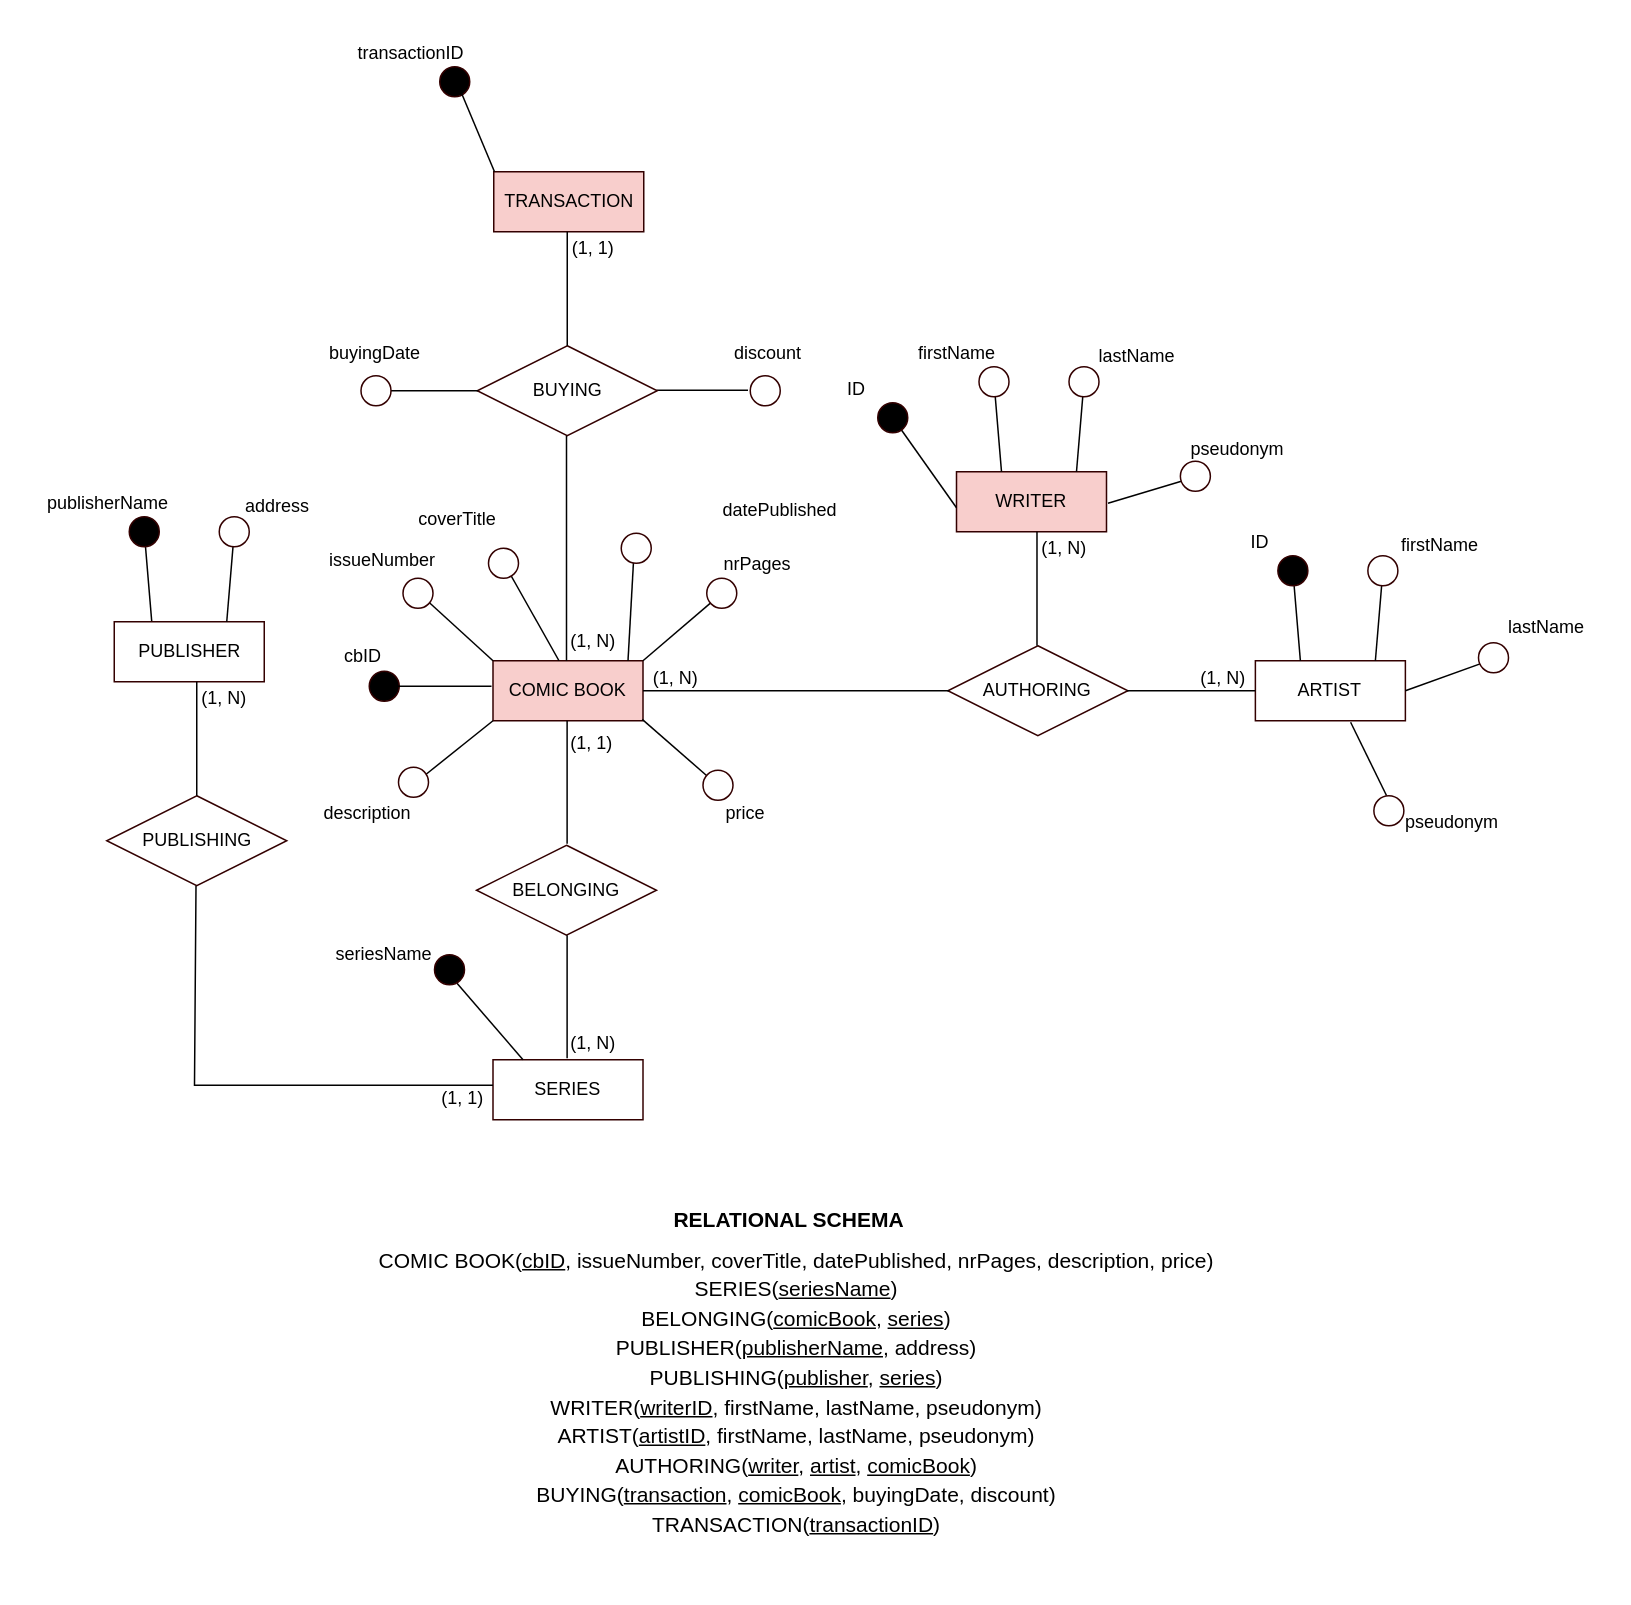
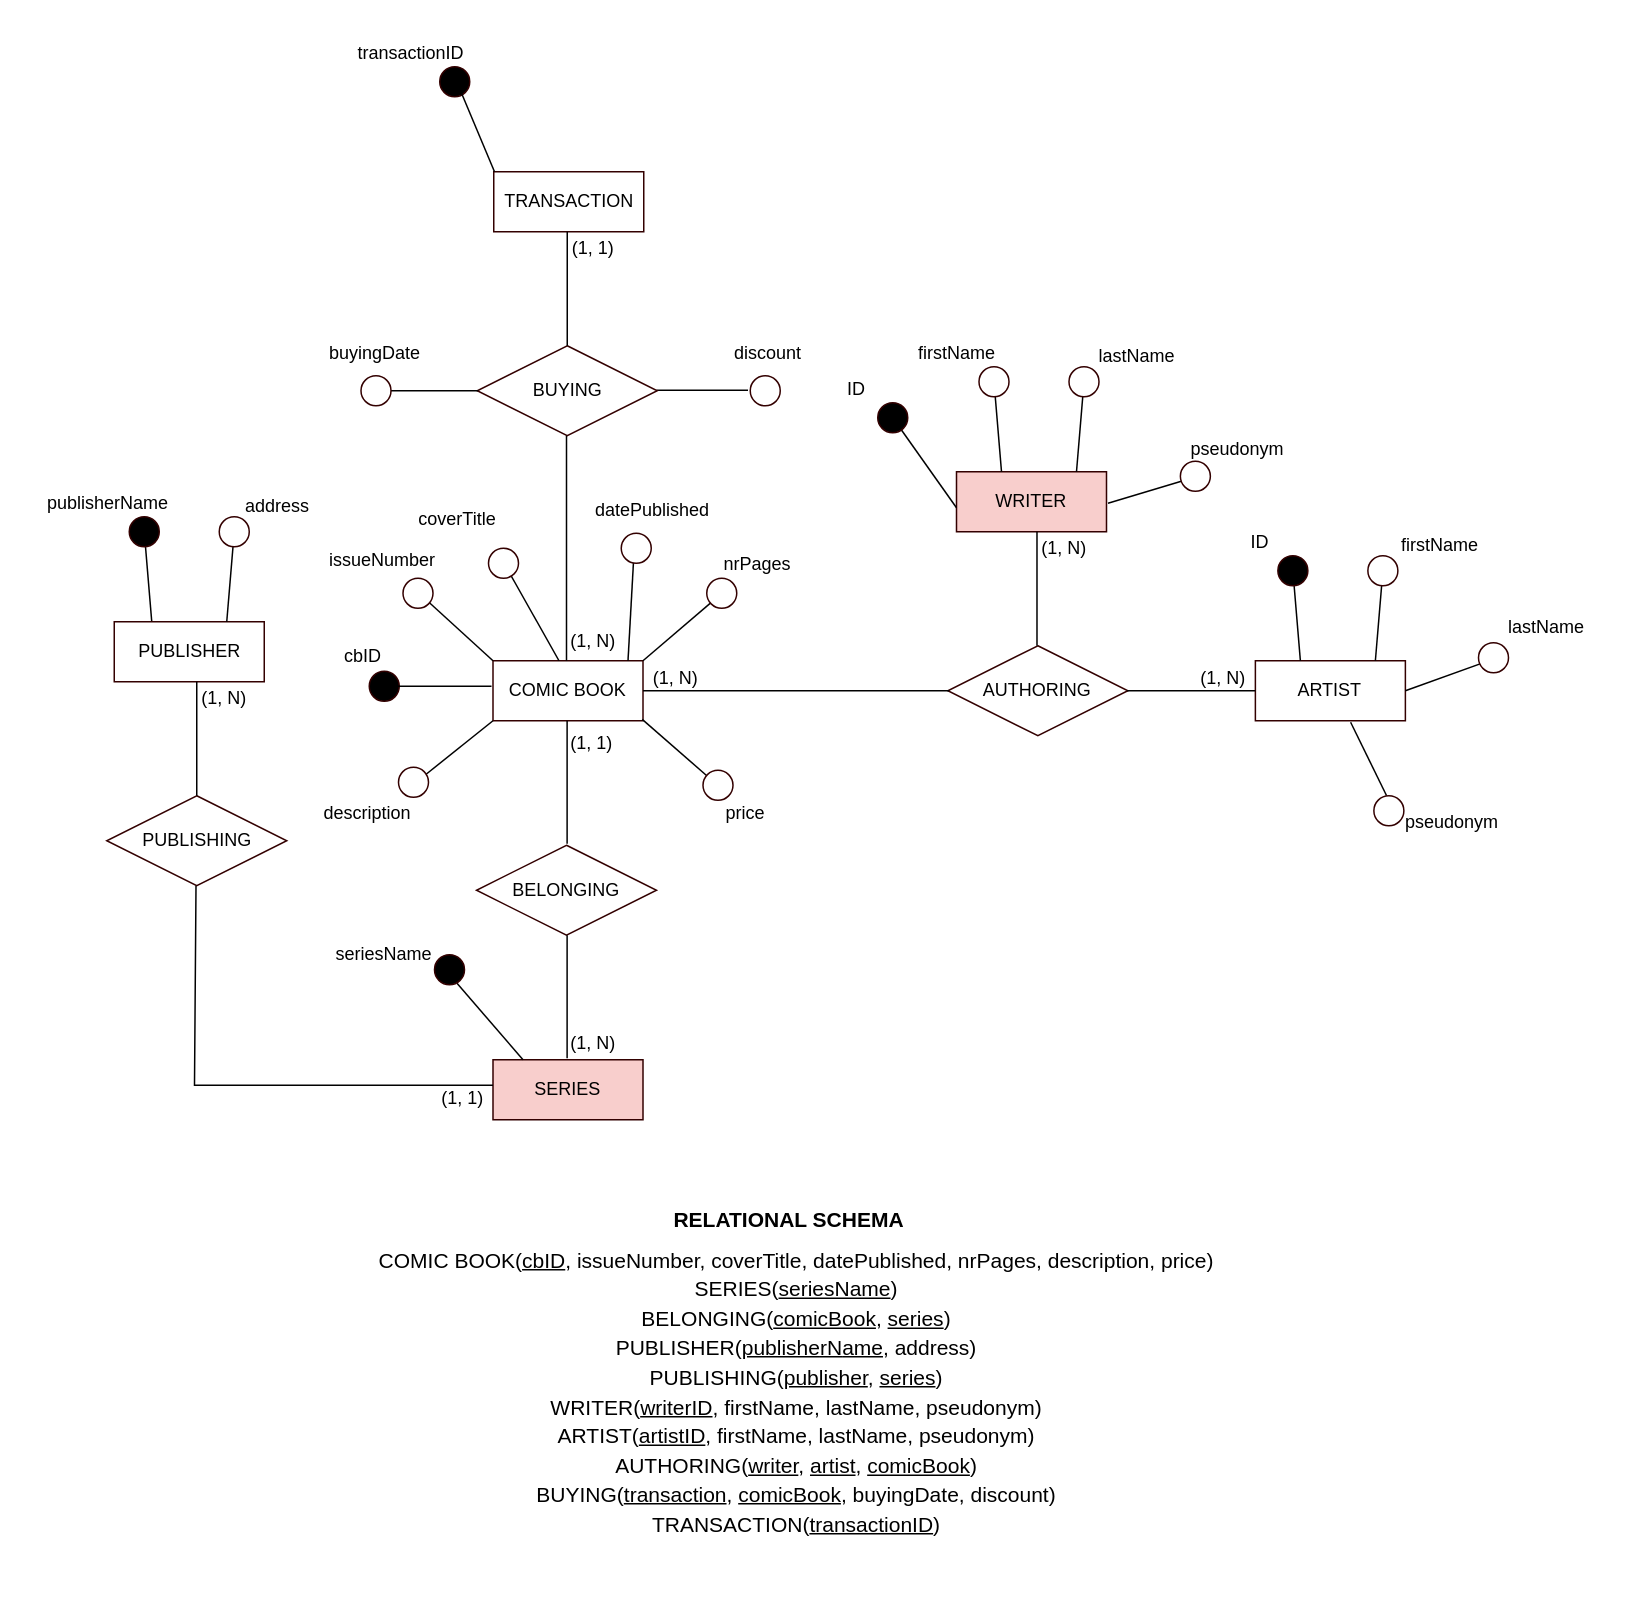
node "TRANSACTION": fillcolor #f8cecc -> #ffffff
node "datePublished": moved (779, 511) -> (651, 511)
node "COMIC BOOK": fillcolor #f8cecc -> #ffffff
node "SERIES": fillcolor #ffffff -> #f8cecc
